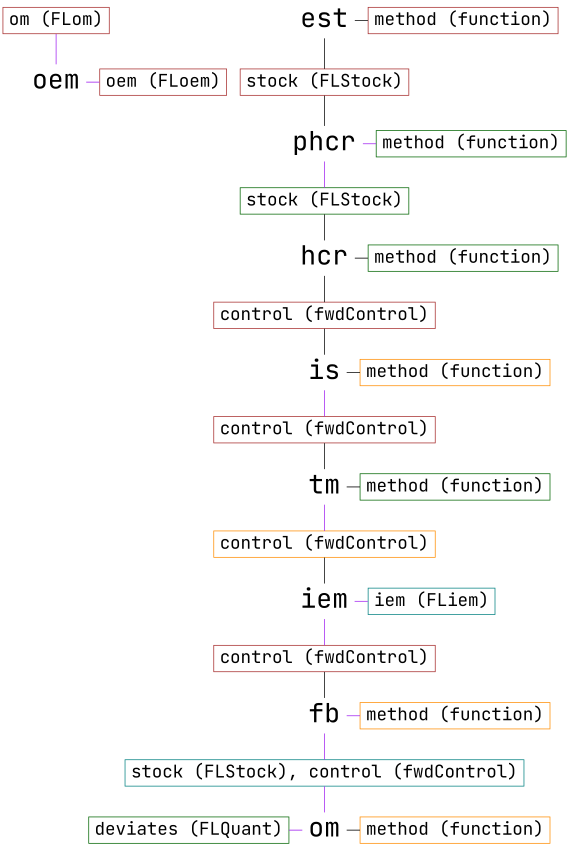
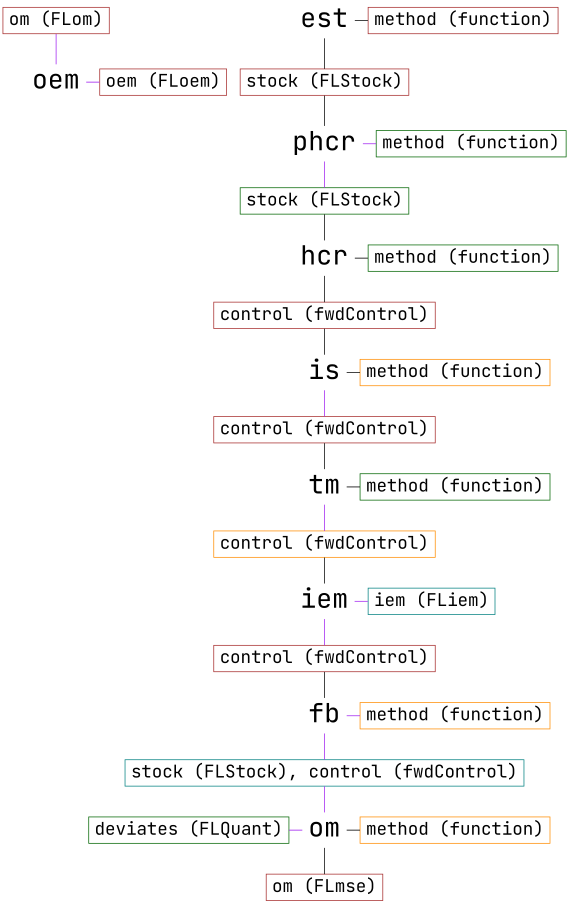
node "om (FLmse)": added
